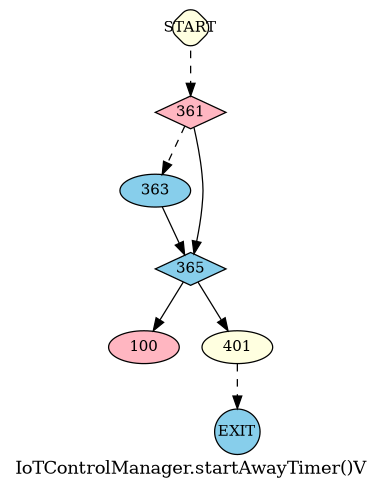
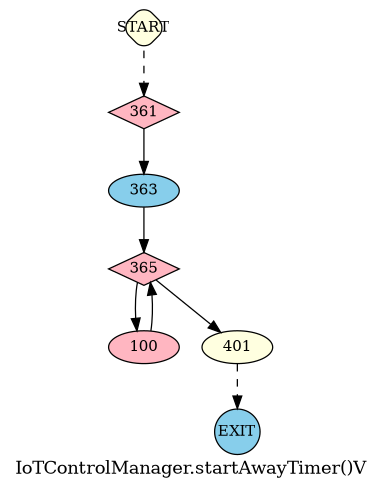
edge "361" -> "363": style dashed -> solid
edge "361" -> "365": now "100" -> "365"
node "365": fillcolor skyblue -> lightpink
